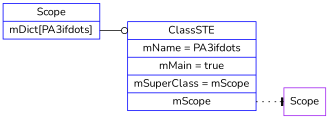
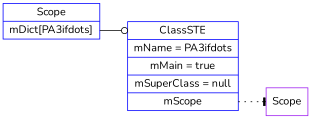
node "ClassSTE": text "mSuperClass = mScope" -> "mSuperClass = null"
